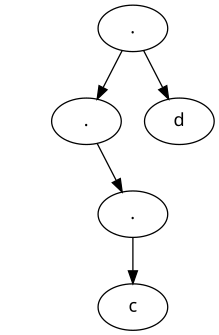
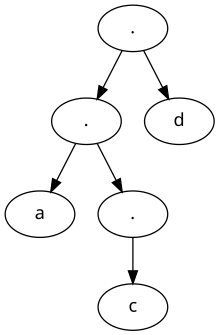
node "a": added
